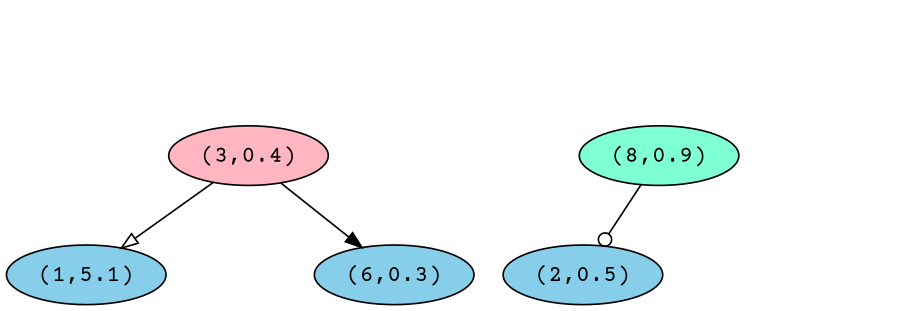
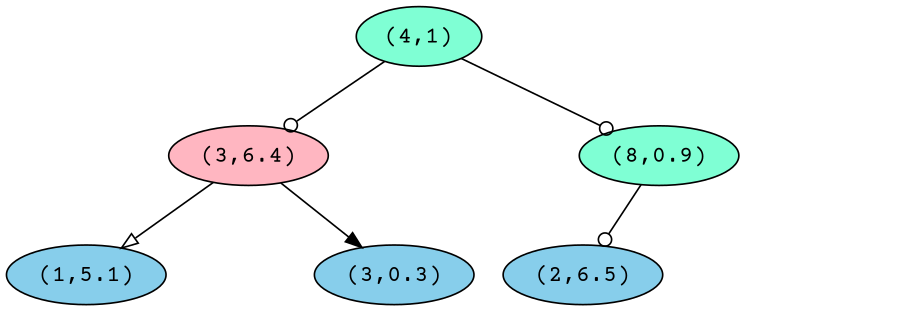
node "(4,1)": added
node "(3,0.4)": label "(3,0.4)" -> "(3,6.4)"
node "(6,0.3)": label "(6,0.3)" -> "(3,0.3)"
node "(2,0.5)": label "(2,0.5)" -> "(2,6.5)"
